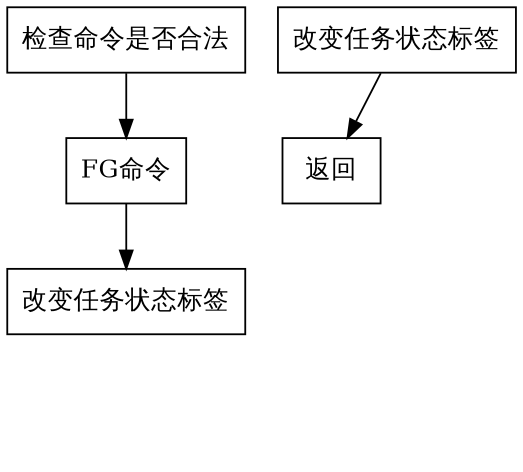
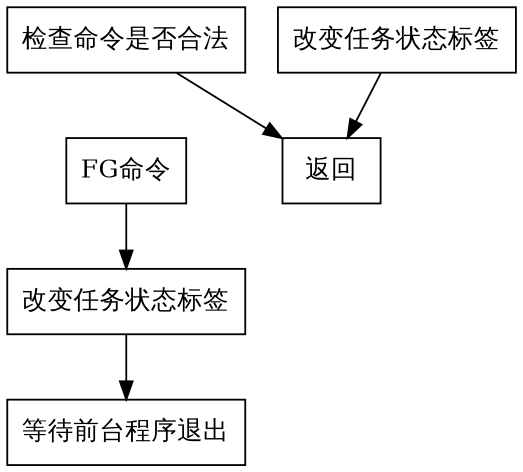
edge "检查命令是否合法" -> "FG命令": now "检查命令是否合法" -> "返回"
node "等待前台程序退出": added
